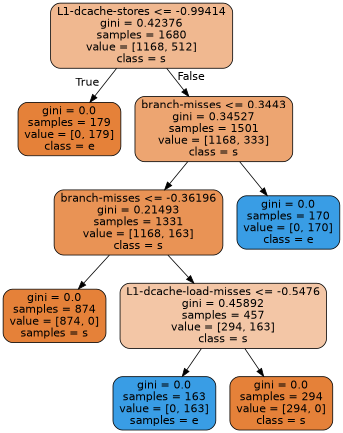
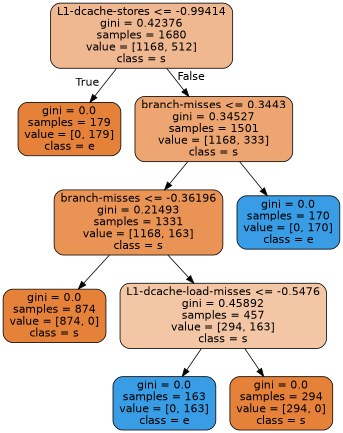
node "gini = 0.0 samples = 874 value = [874, 0] samples = s": label "gini = 0.0 samples = 874 value = [874, 0] samples = s" -> "gini = 0.0 samples = 874 value = [874, 0] class = s"
node "gini = 0.0 samples = 163 value = [0, 163] samples = e": label "gini = 0.0 samples = 163 value = [0, 163] samples = e" -> "gini = 0.0 samples = 163 value = [0, 163] class = e"
